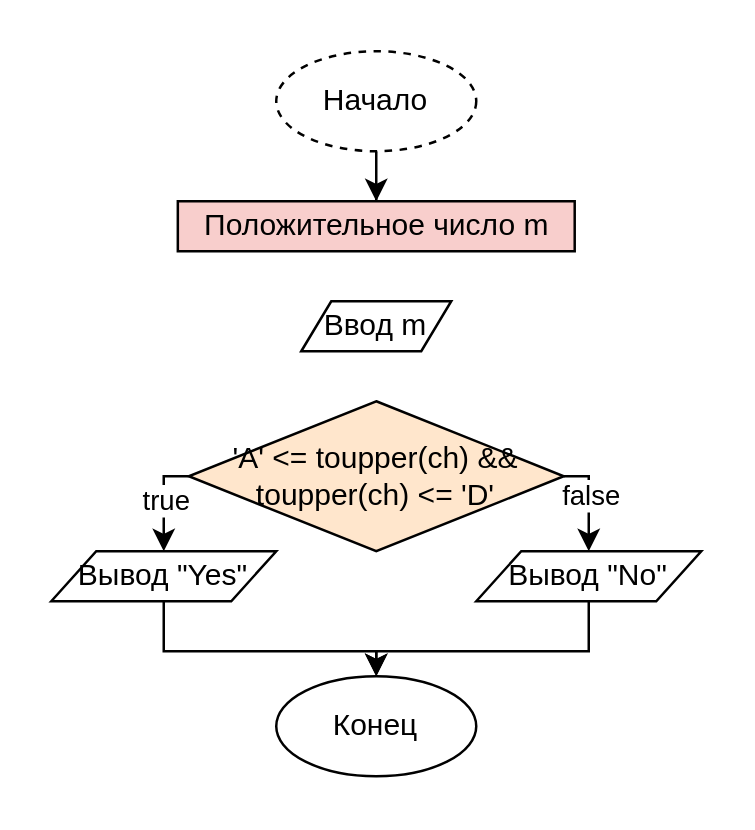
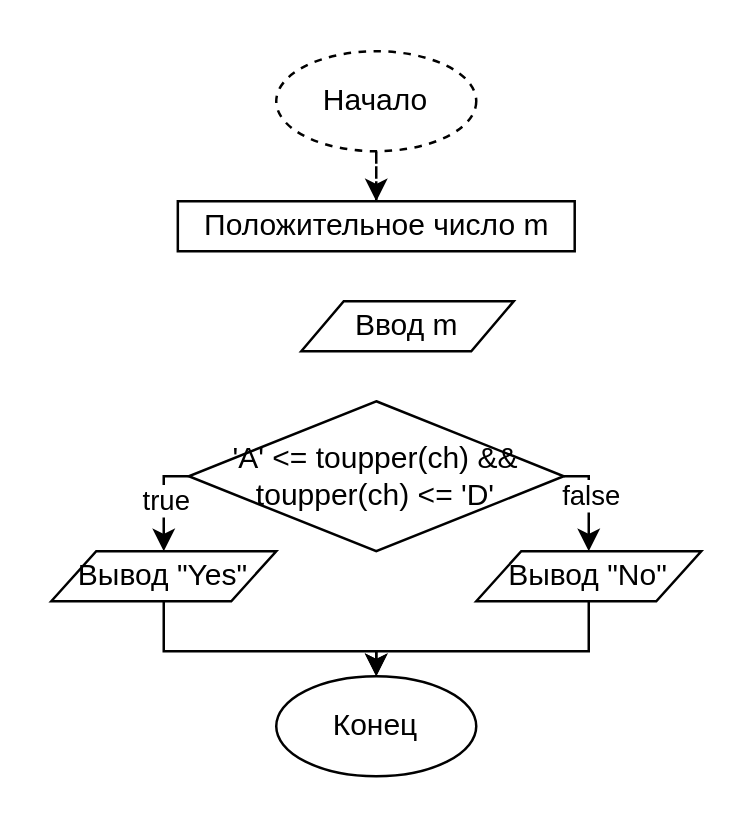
edge "Начало" -> "Положительное число m": style solid -> dashed
node "Положительное число m": fillcolor #f8cecc -> #ffffff
node "Ввод m": size 150x50 -> 213x50
node "'A' <= toupper(ch) && toupper(ch) <= 'D'": fillcolor #ffe6cc -> #ffffff
